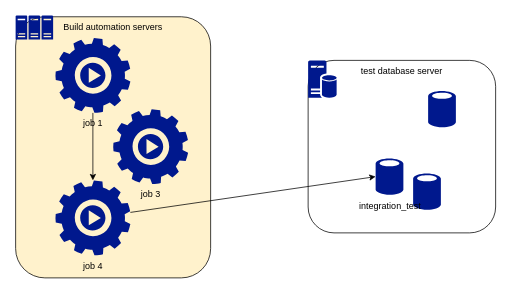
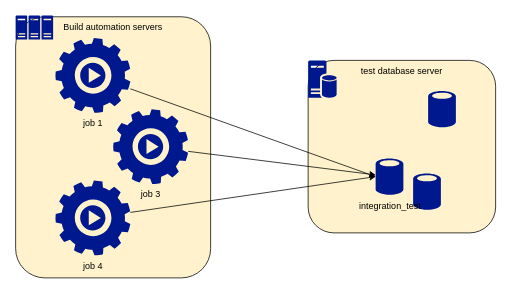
node "test database server": fillcolor #ffffff -> #fff2cc
edge "job 3" -> "integration_test": added
edge "job 1" -> "job 4": now "job 1" -> "integration_test"
